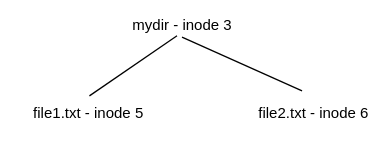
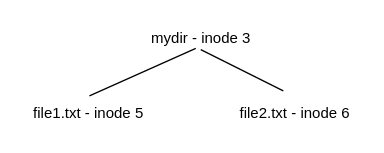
node "mydir - inode 3": moved (182, 26) -> (201, 38)
node "file2.txt - inode 6": moved (313, 113) -> (294, 113)
